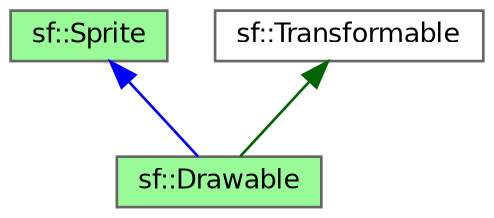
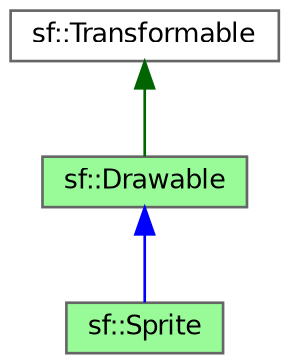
edge "sf::Drawable" -> "sf::Sprite": reversed
